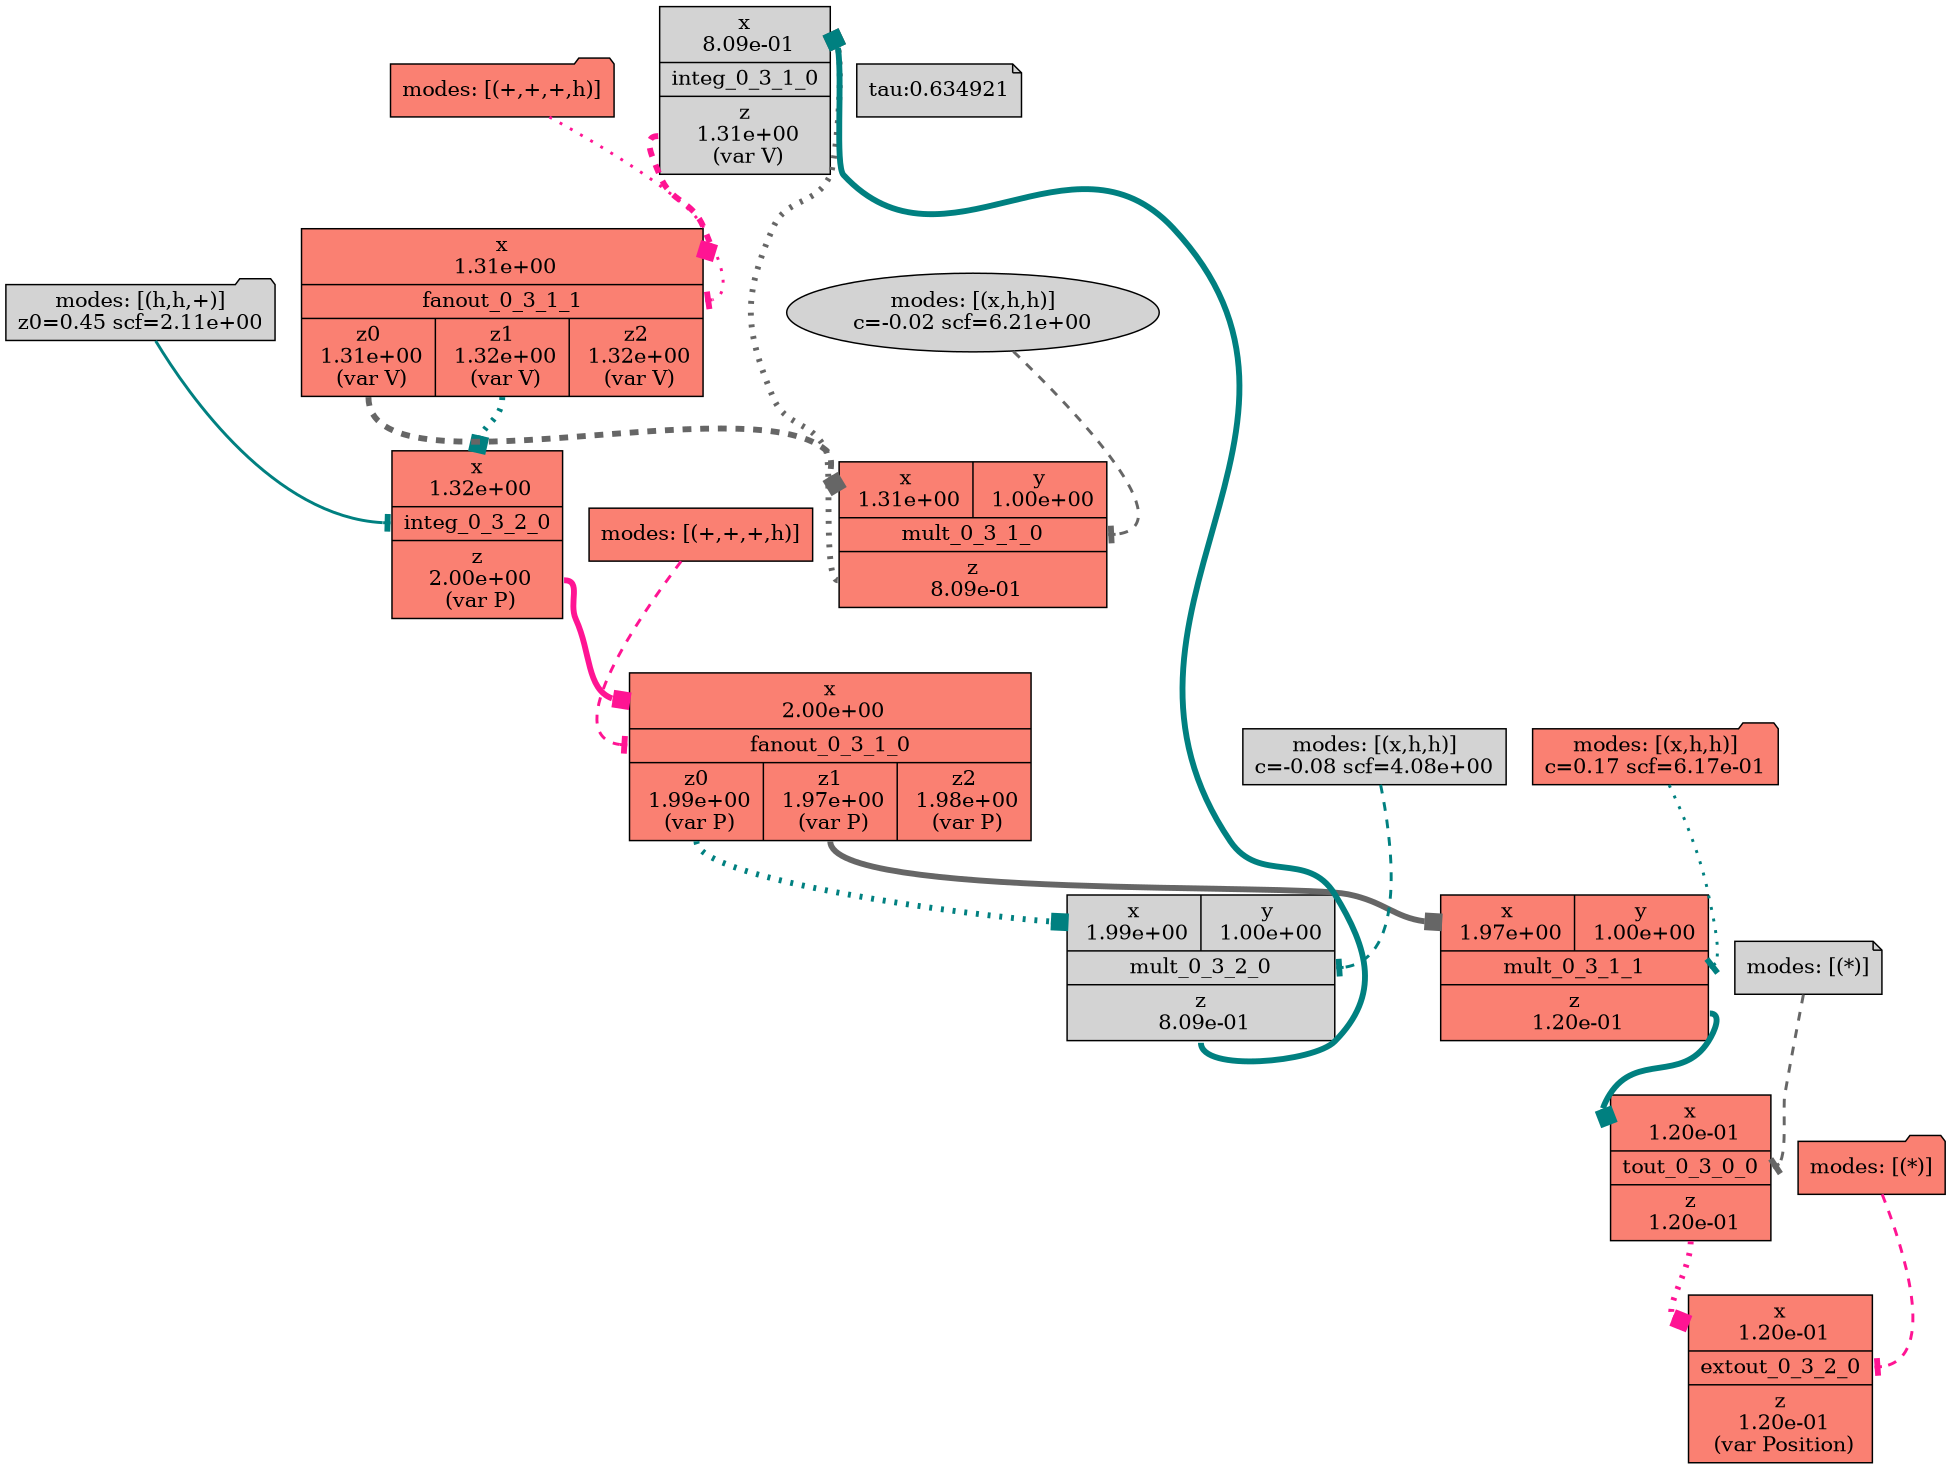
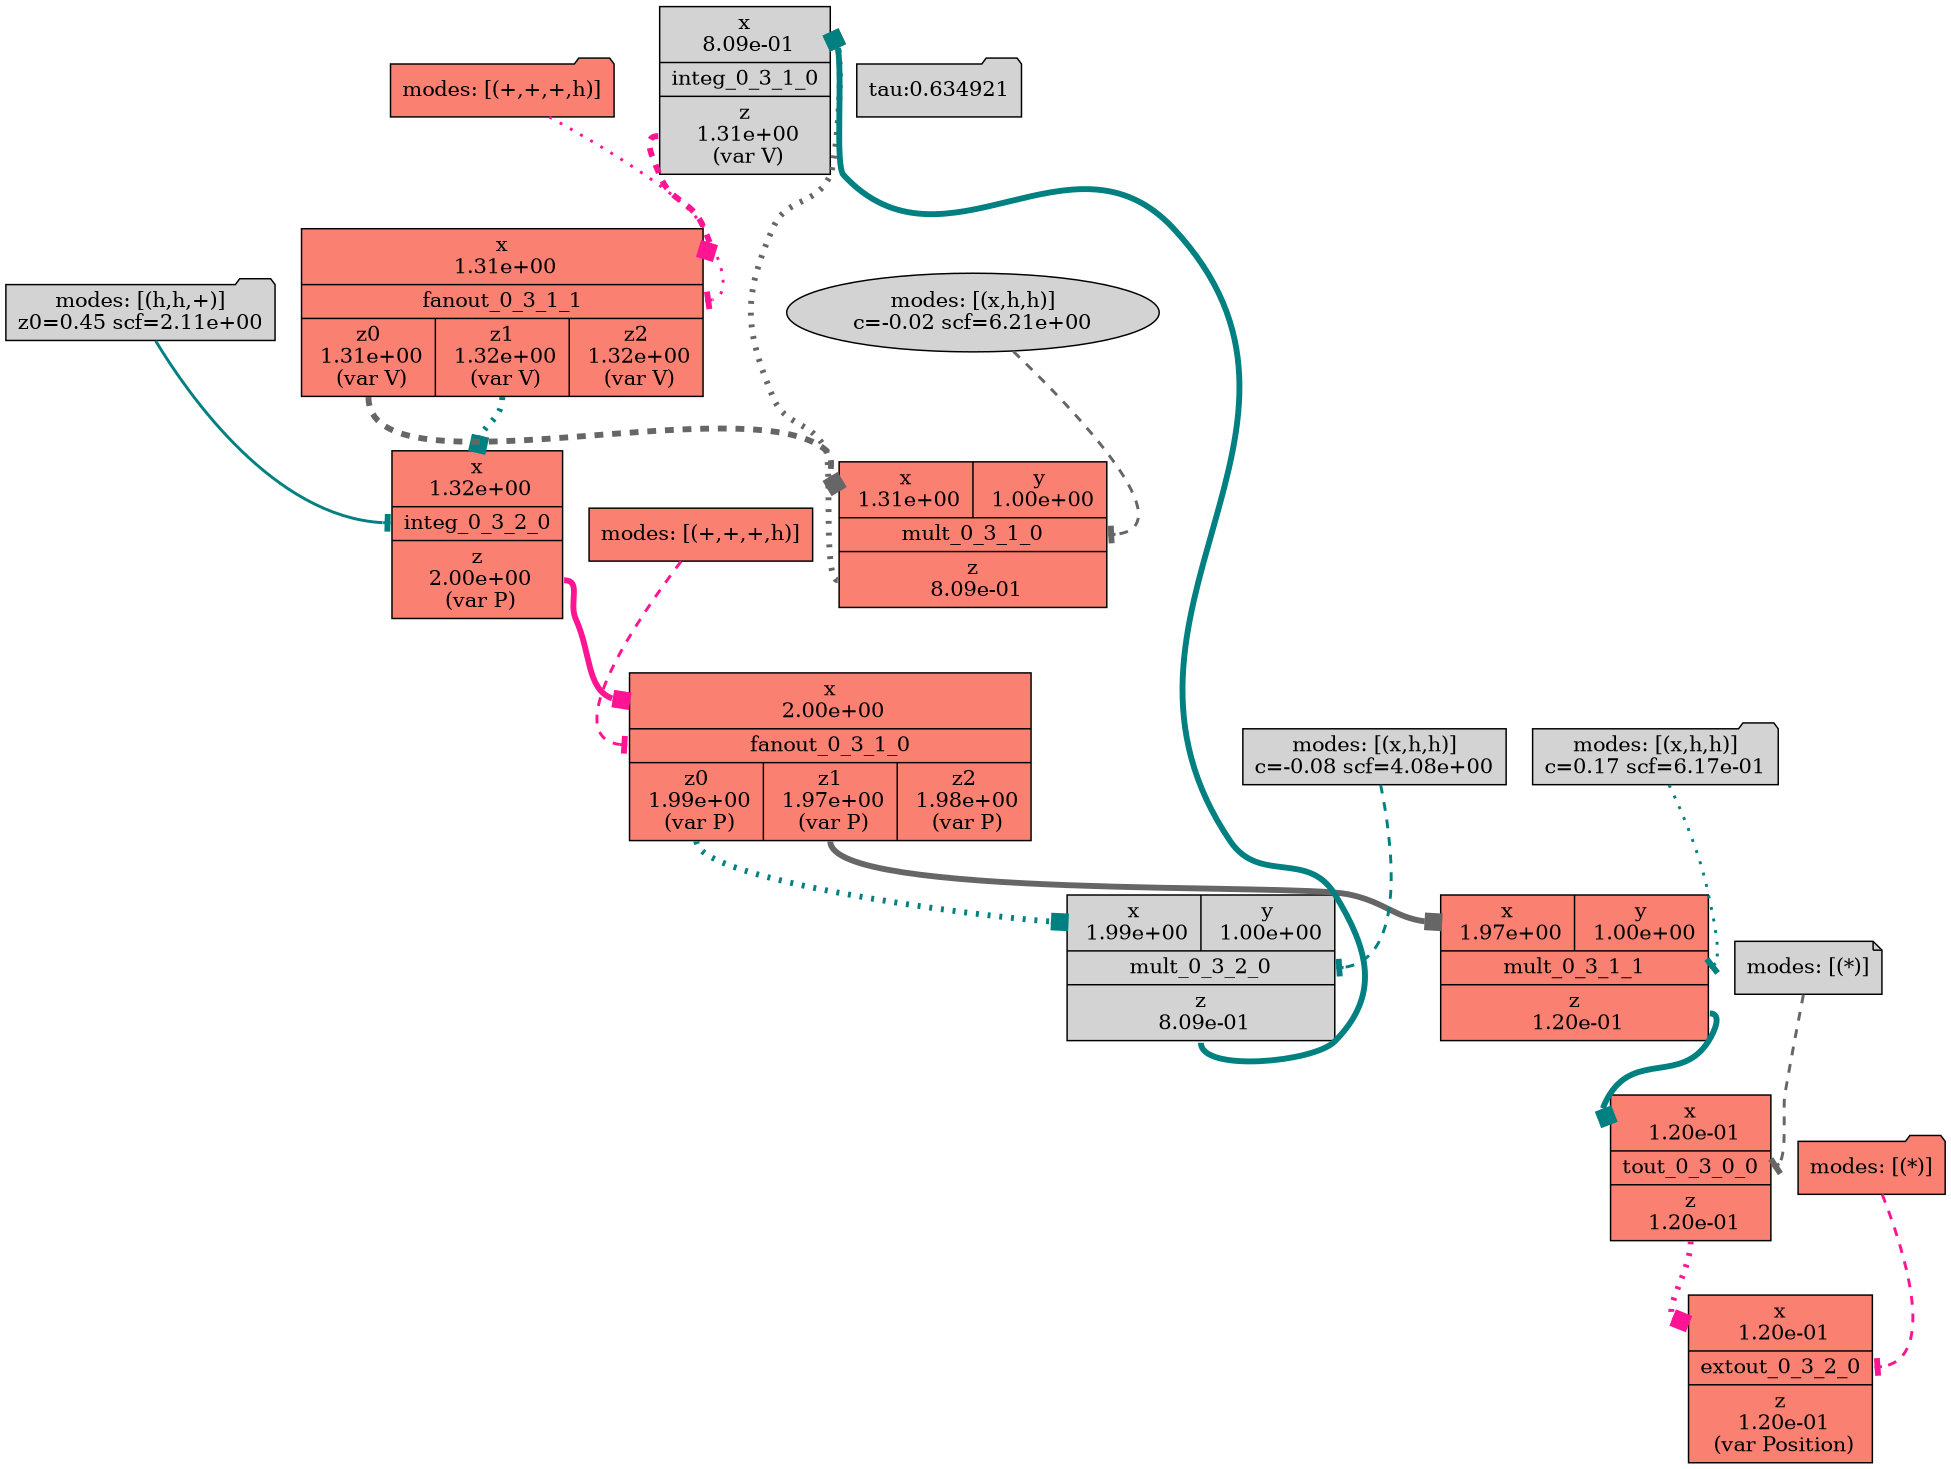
node "tau:0.634921": shape note -> folder
node "modes: [(x,h,h)] c=0.17 scf=6.17e-01": fillcolor salmon -> lightgrey
